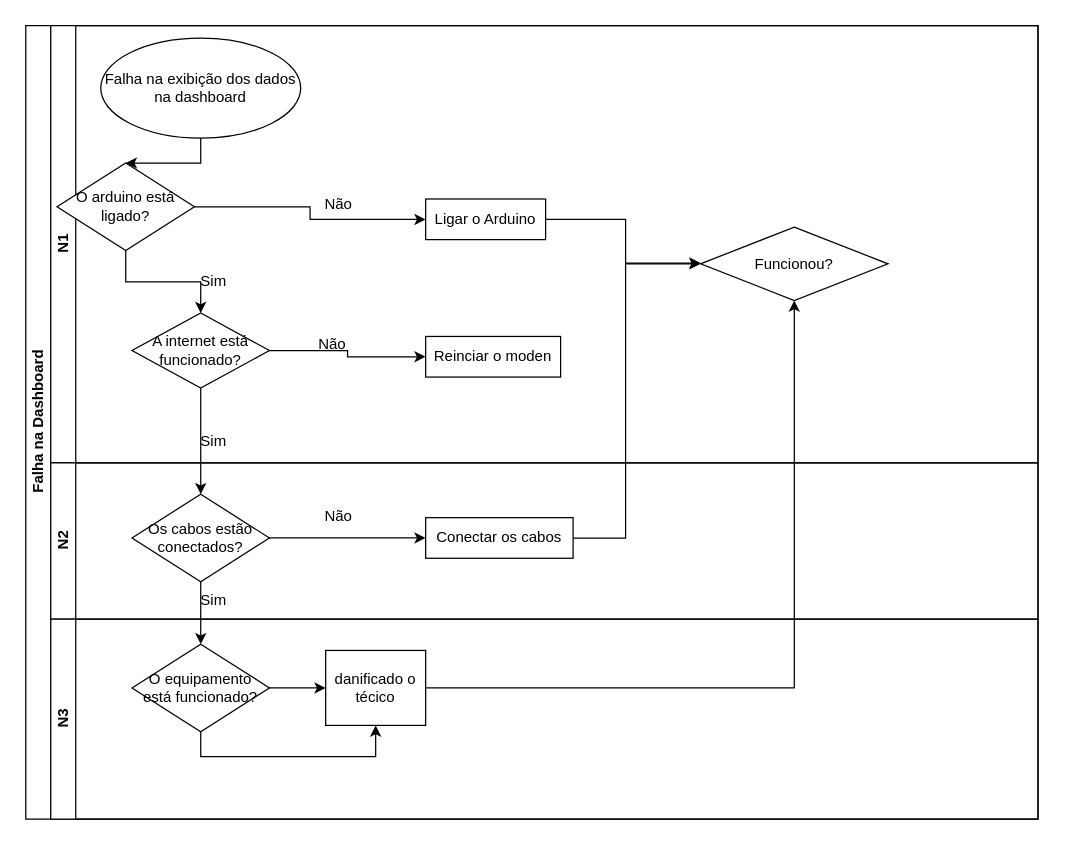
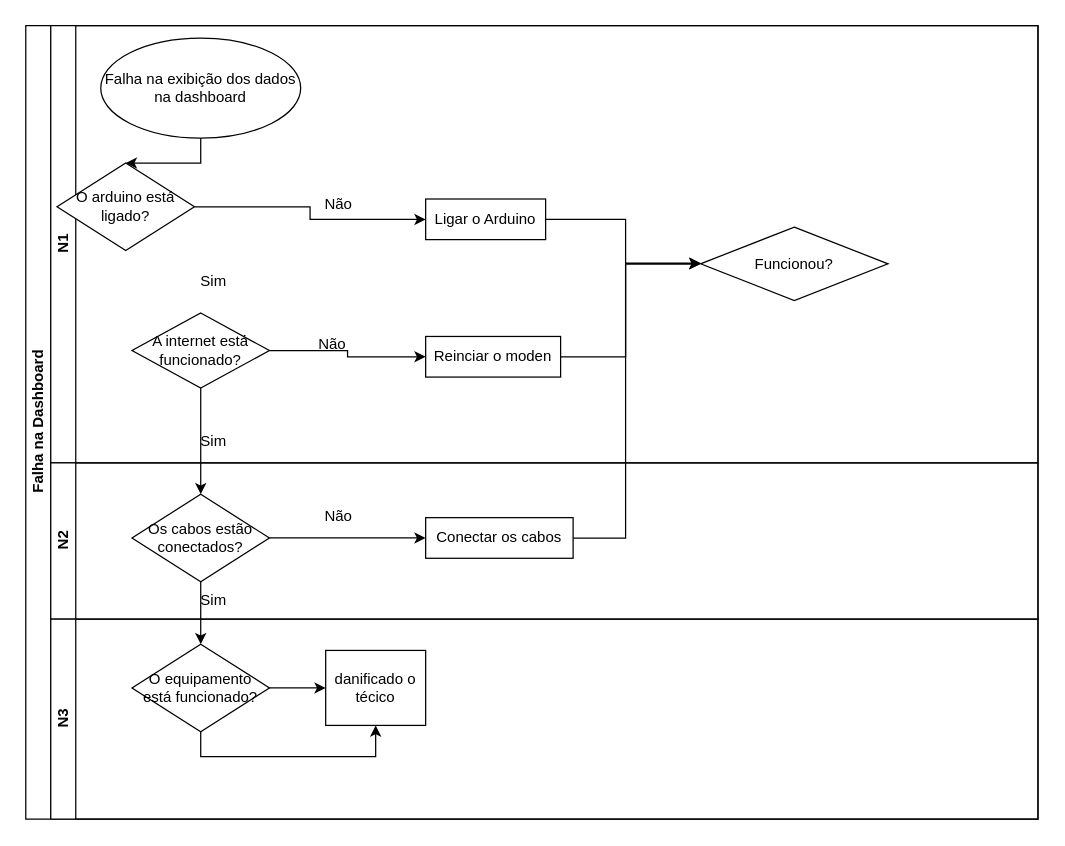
edge "O arduino está ligado?" -> "A internet está funcionado?": removed
edge "Reinciar o moden" -> "Funcionou?": added
edge "danificado o técico" -> "Funcionou?": removed
